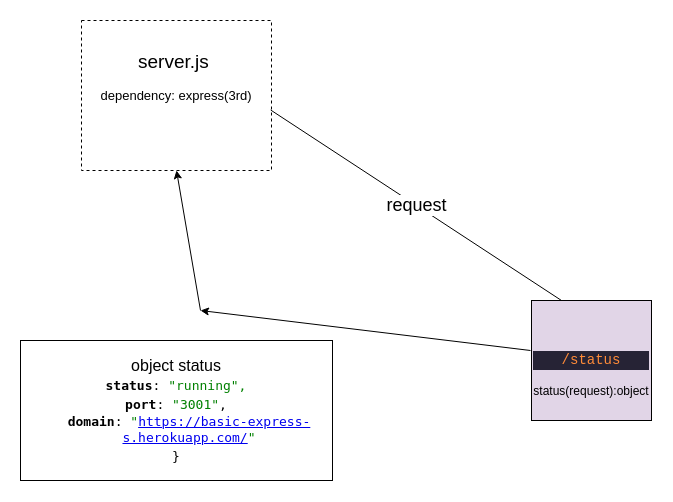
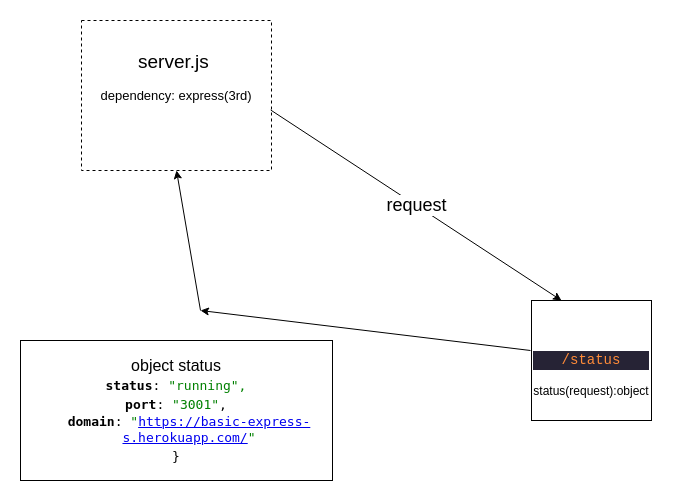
edge "server.js dependency: express(3rd)" -- "/status status(request):object": arrowhead none -> classic
node "/status status(request):object": fillcolor #e1d5e7 -> #ffffff
